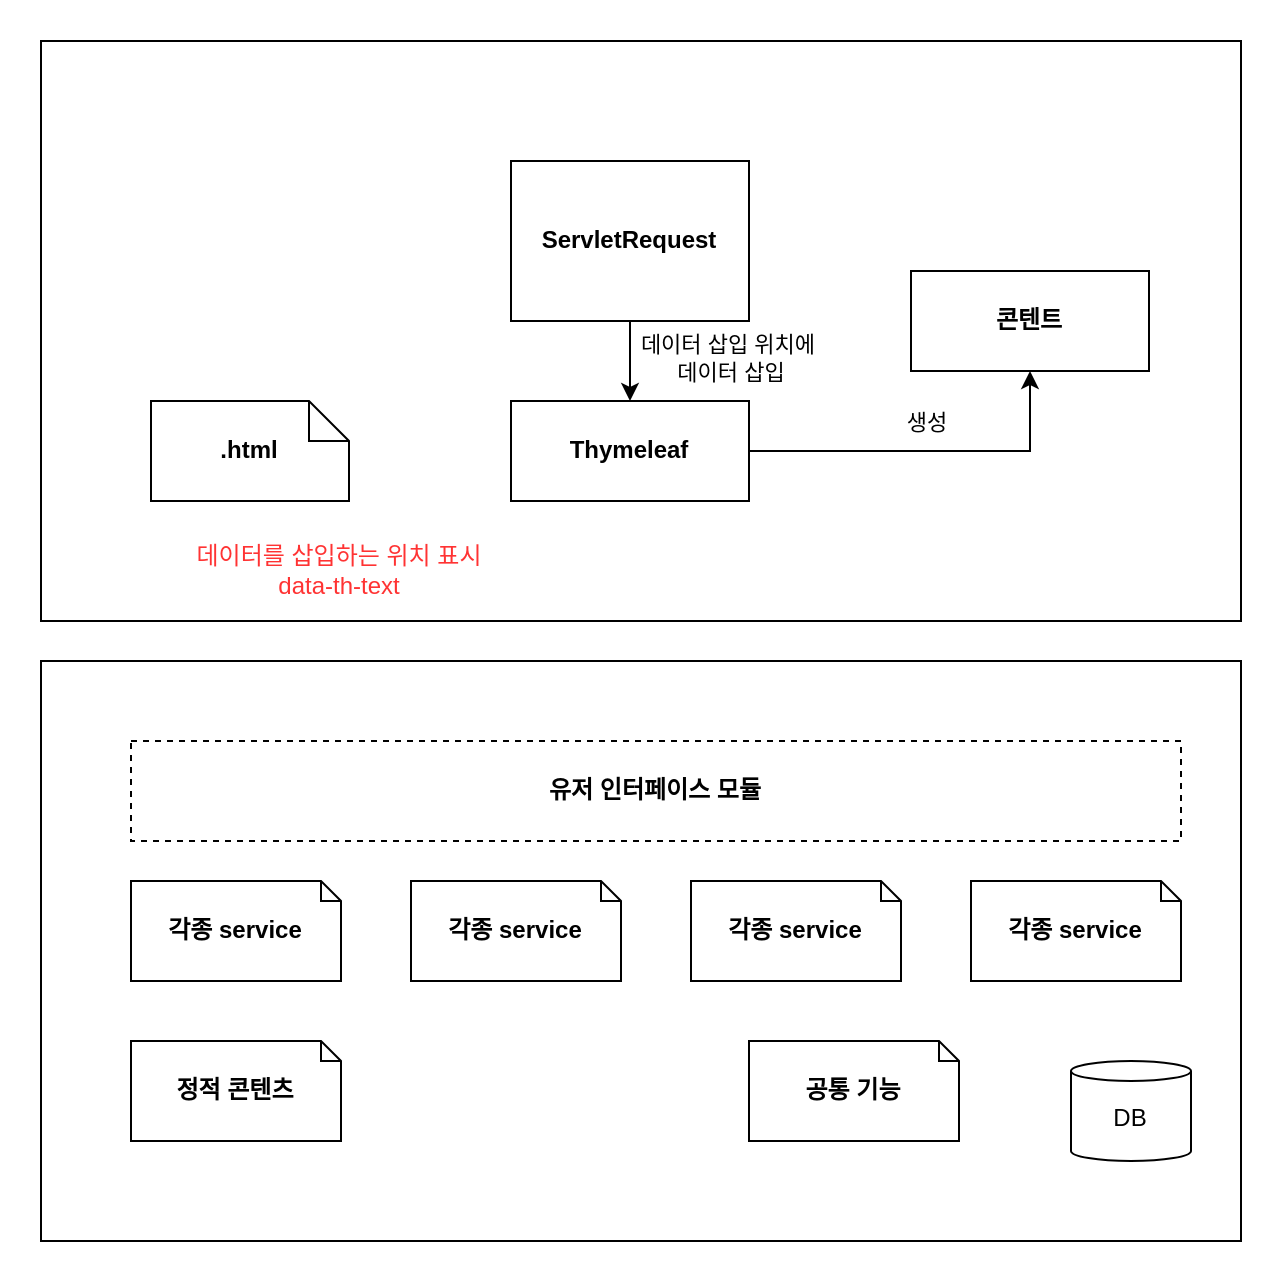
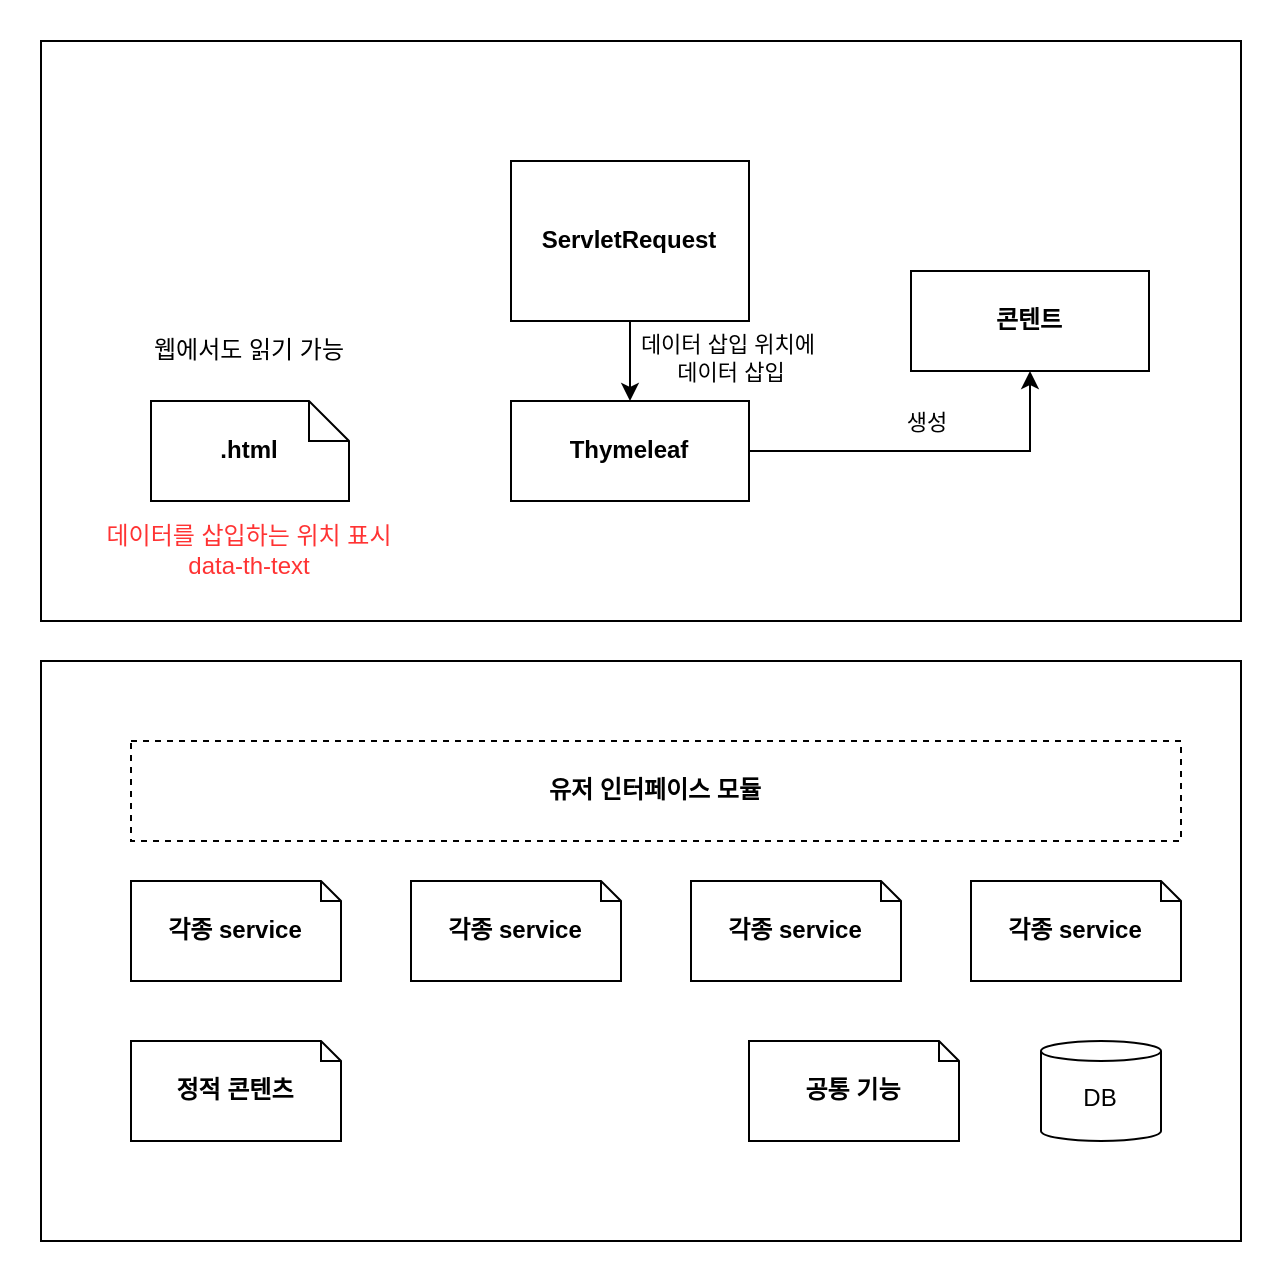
node "웹에서도 읽기 가능": added
node "데이터를 삽입하는 위치 표시 data-th-text": moved (340, 571) -> (250, 551)
node "DB": moved (1131, 1111) -> (1101, 1091)
